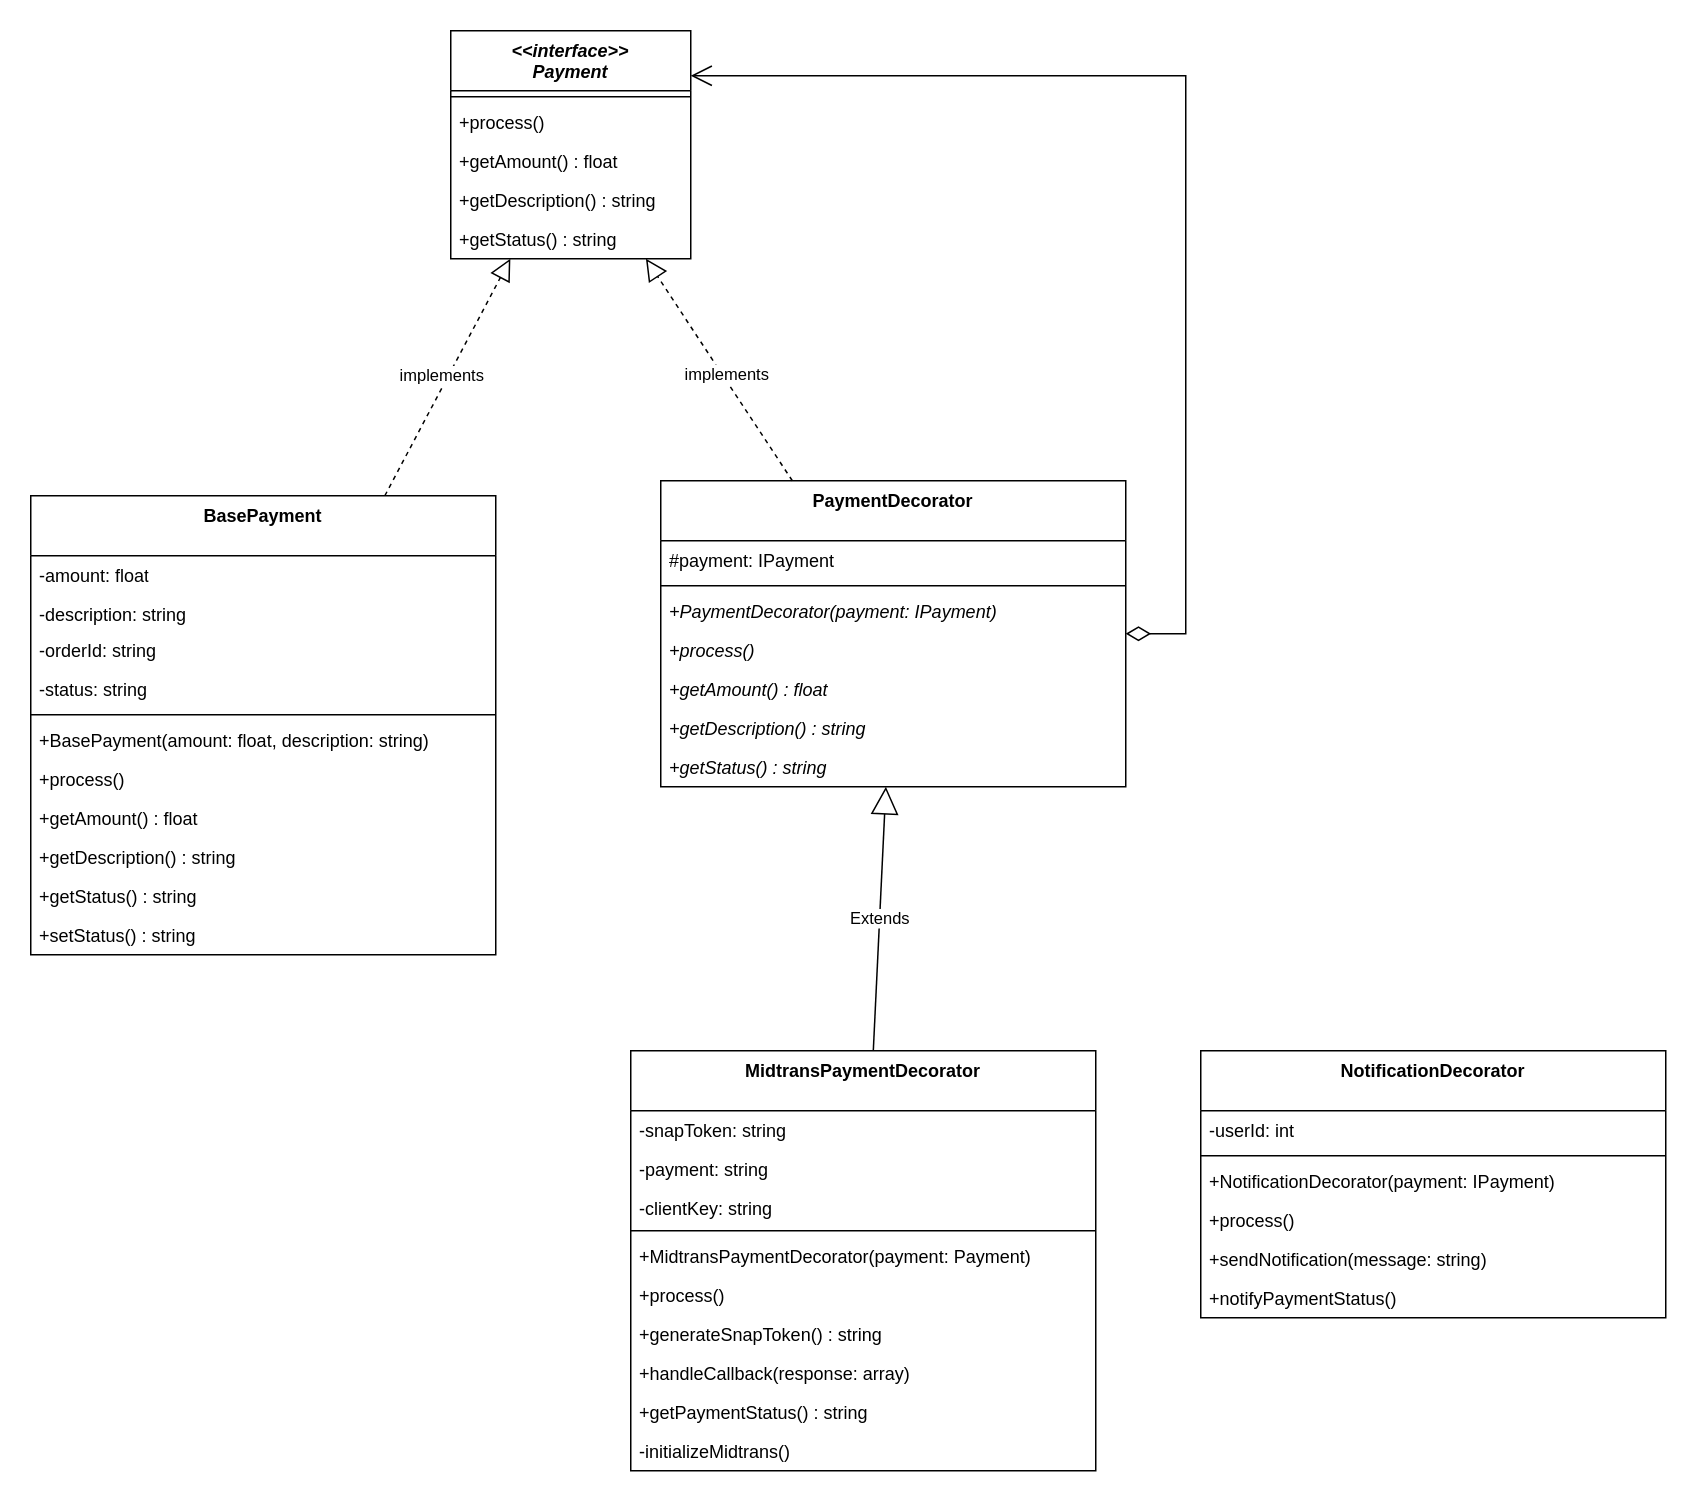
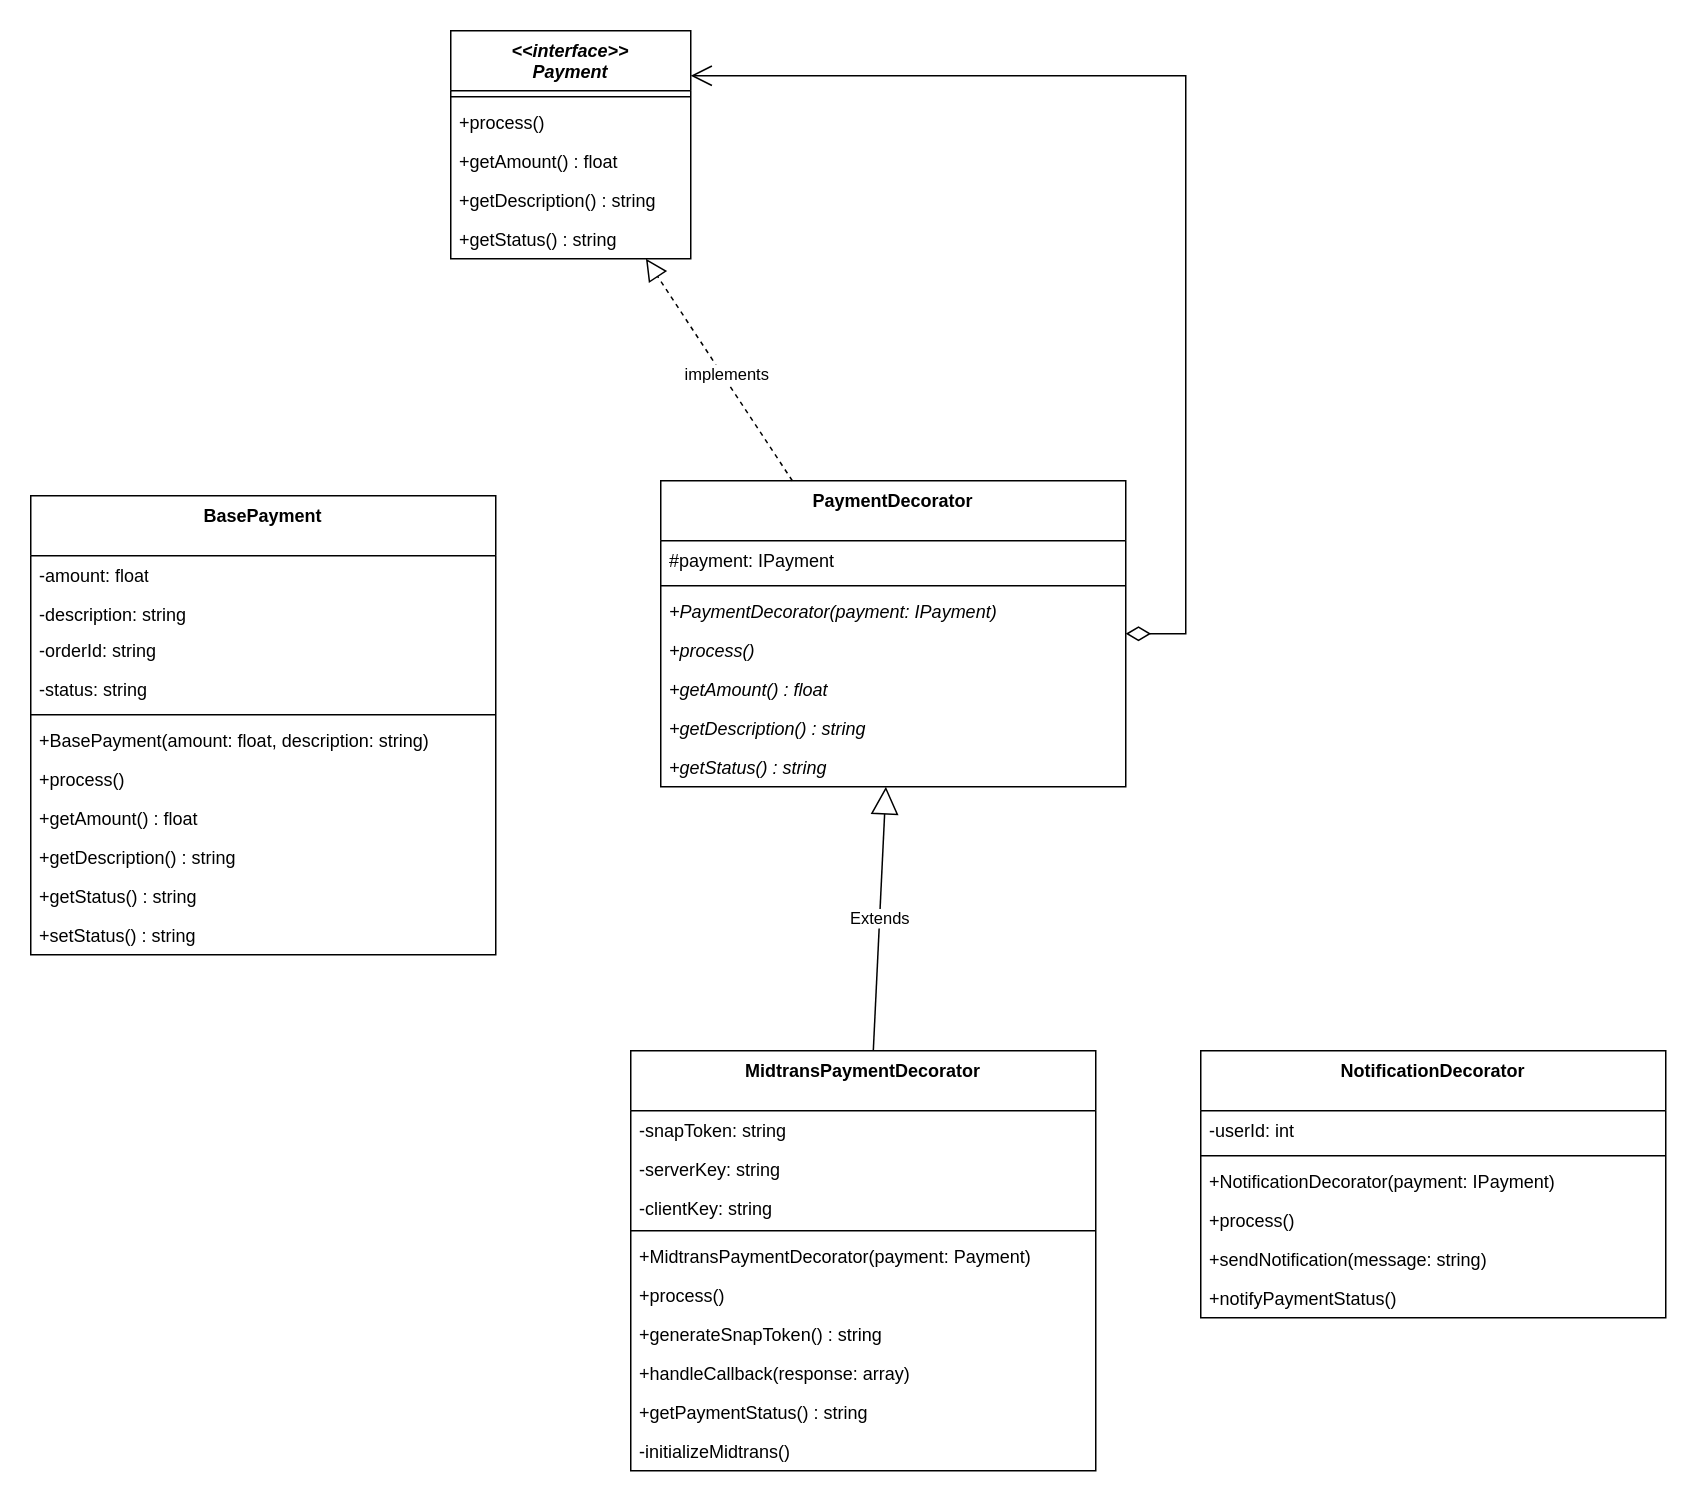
edge "BasePayment" -> "<<interface>> Payment": removed, label "implements"
node "-payment: string": label "-payment: string" -> "-serverKey: string"
